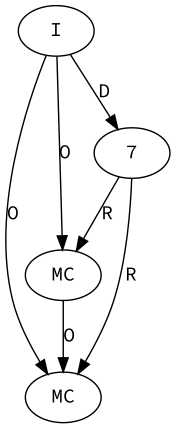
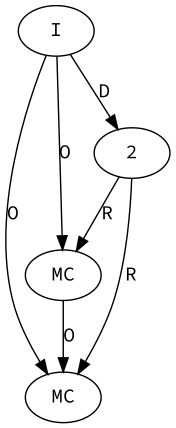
node "7": label "7" -> "2"
